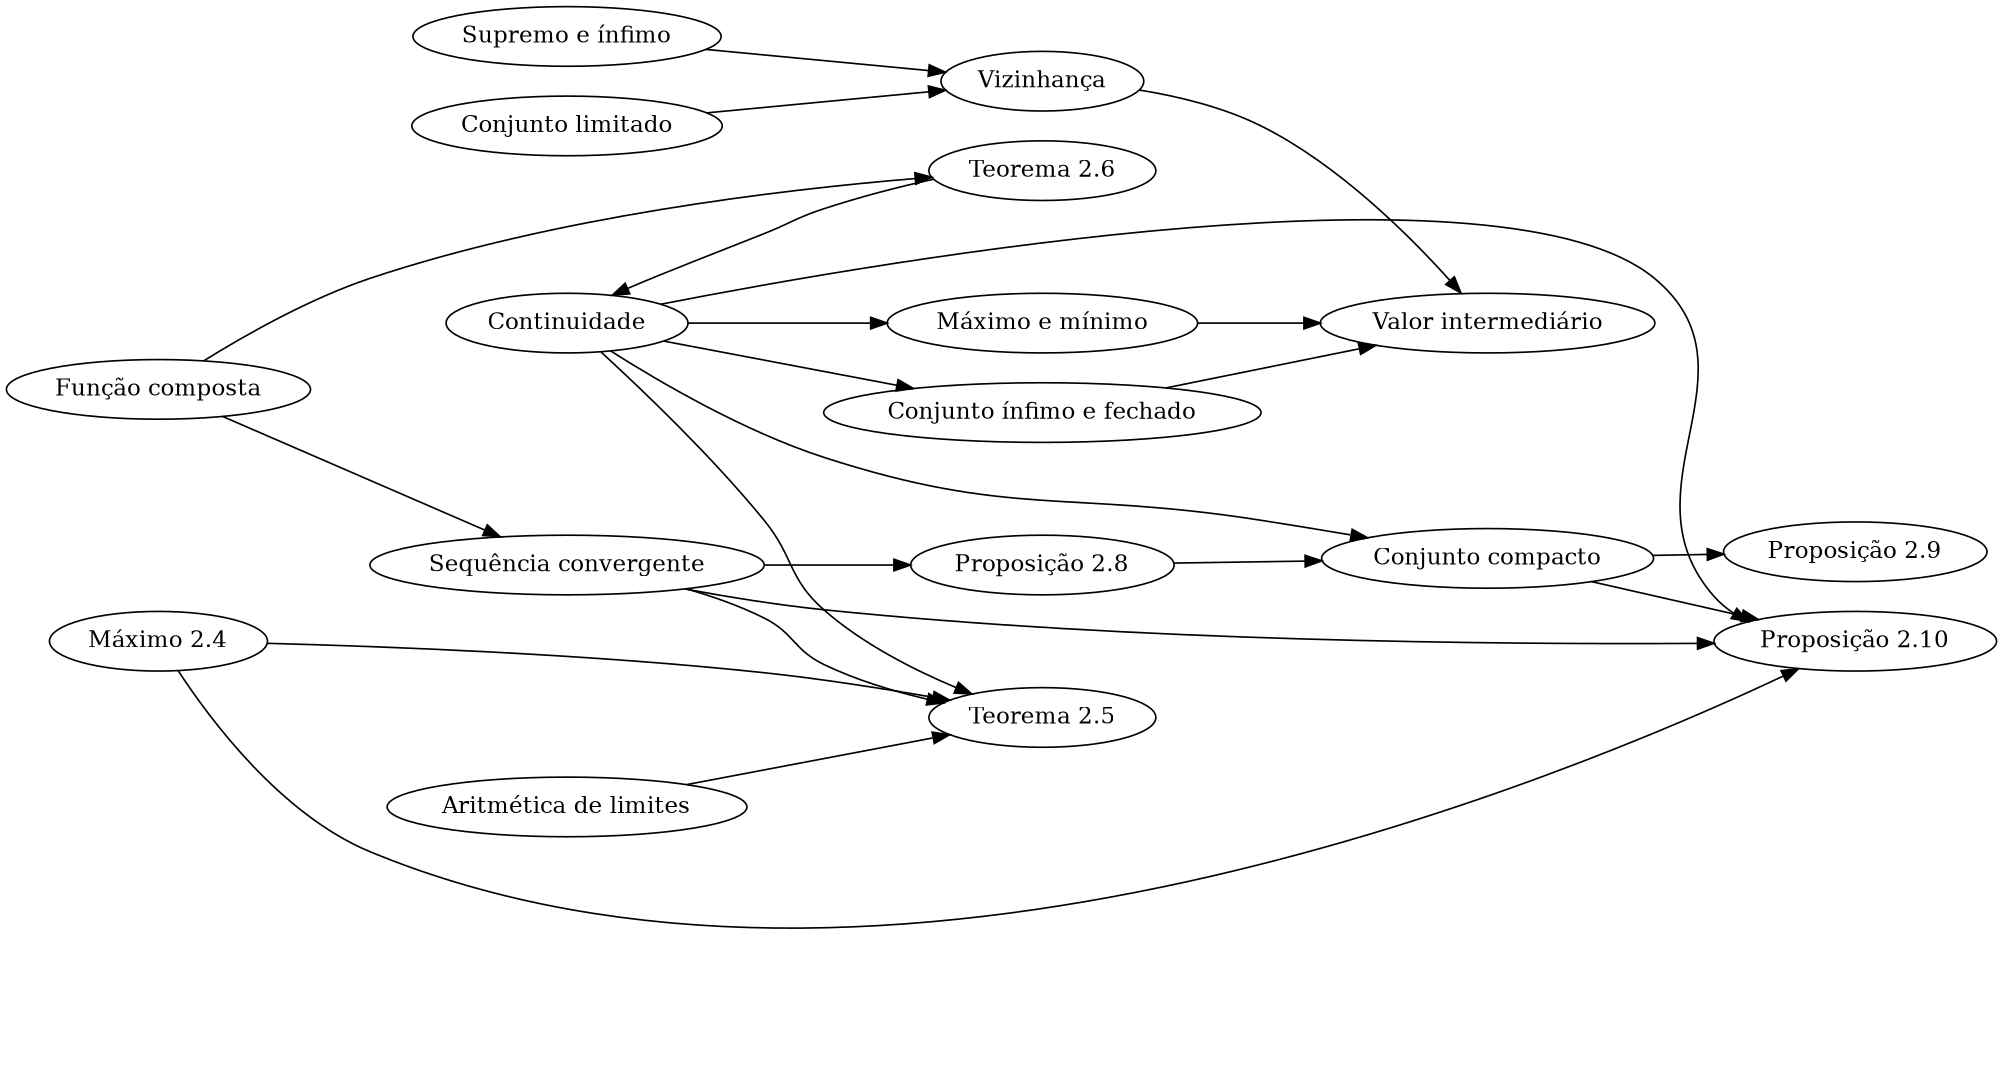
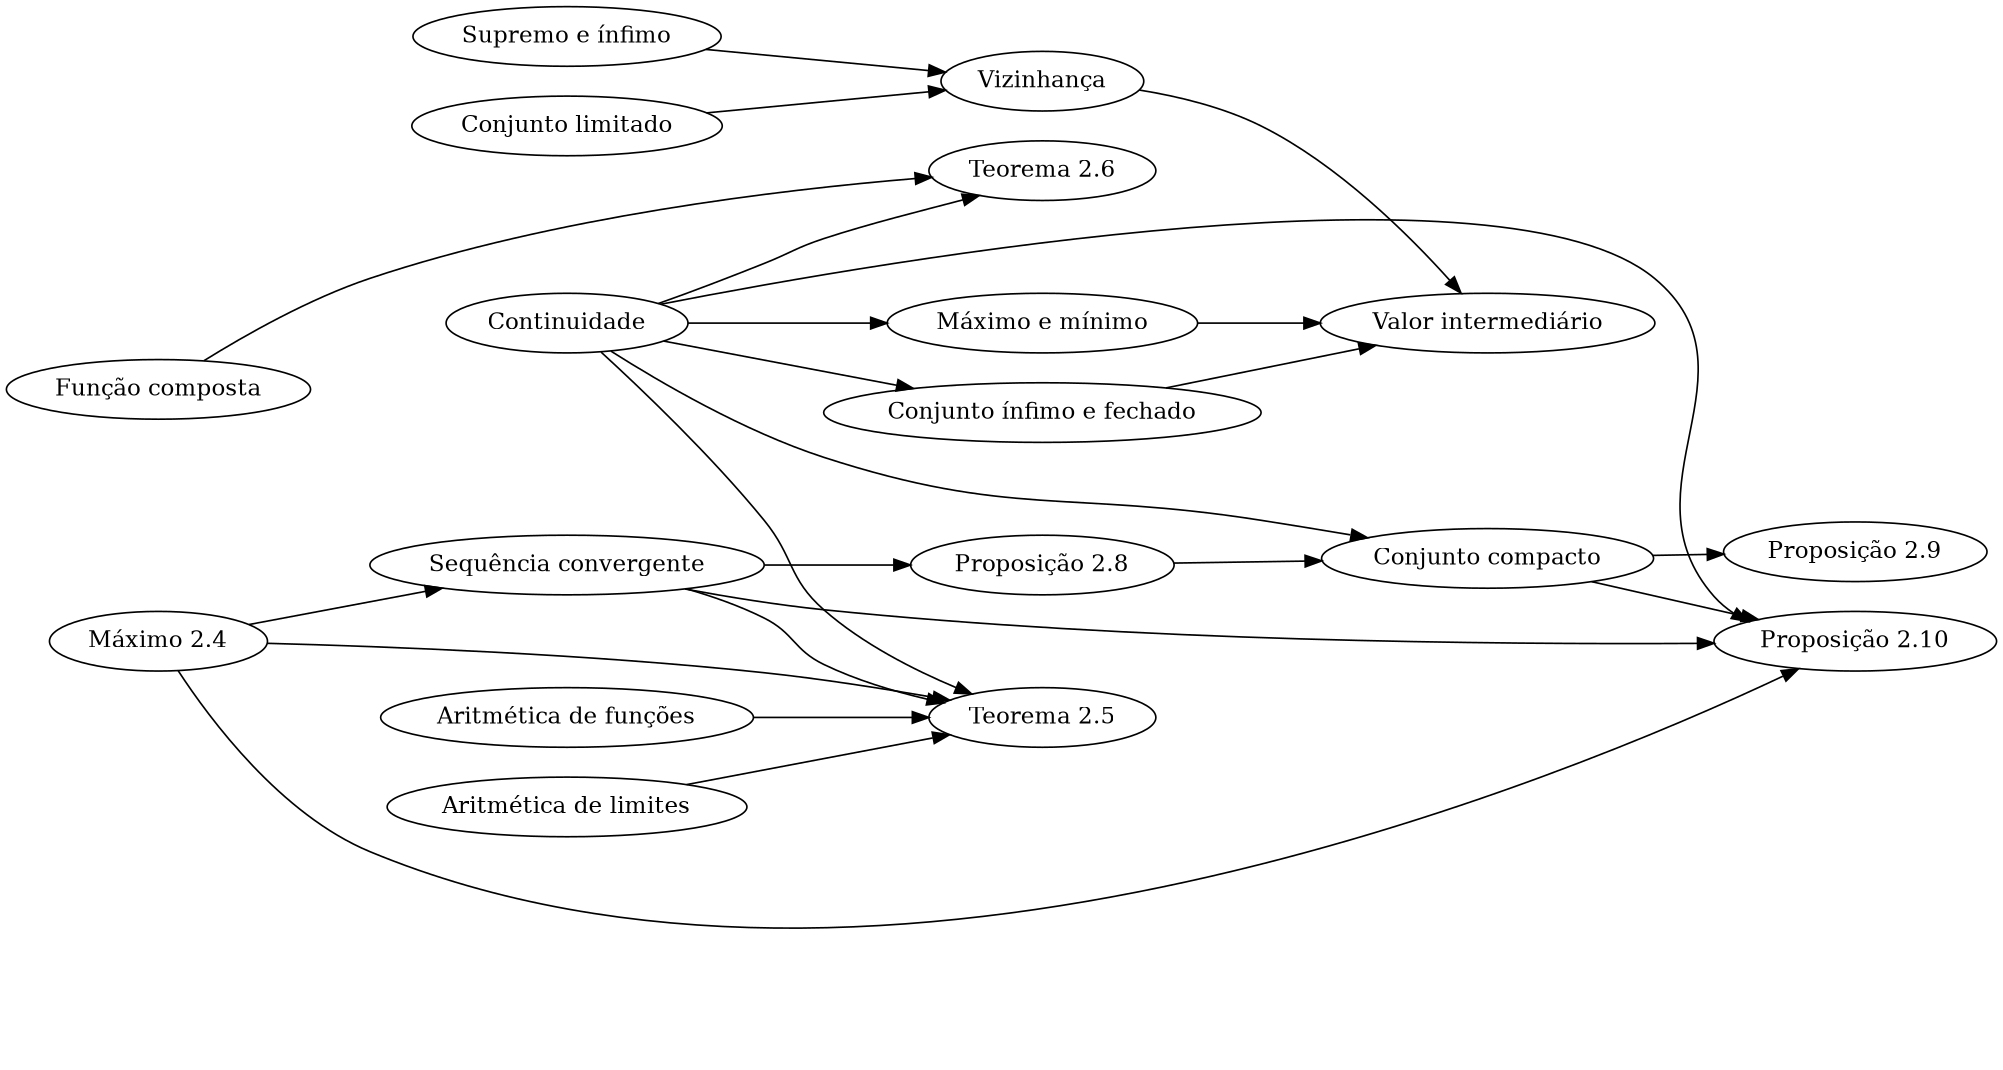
edge "Teorema 2.6" -> "Continuidade": reversed
edge "Função composta" -> "Sequência convergente": now "Máximo 2.4" -> "Sequência convergente"
node "Aritmética de funções": added
